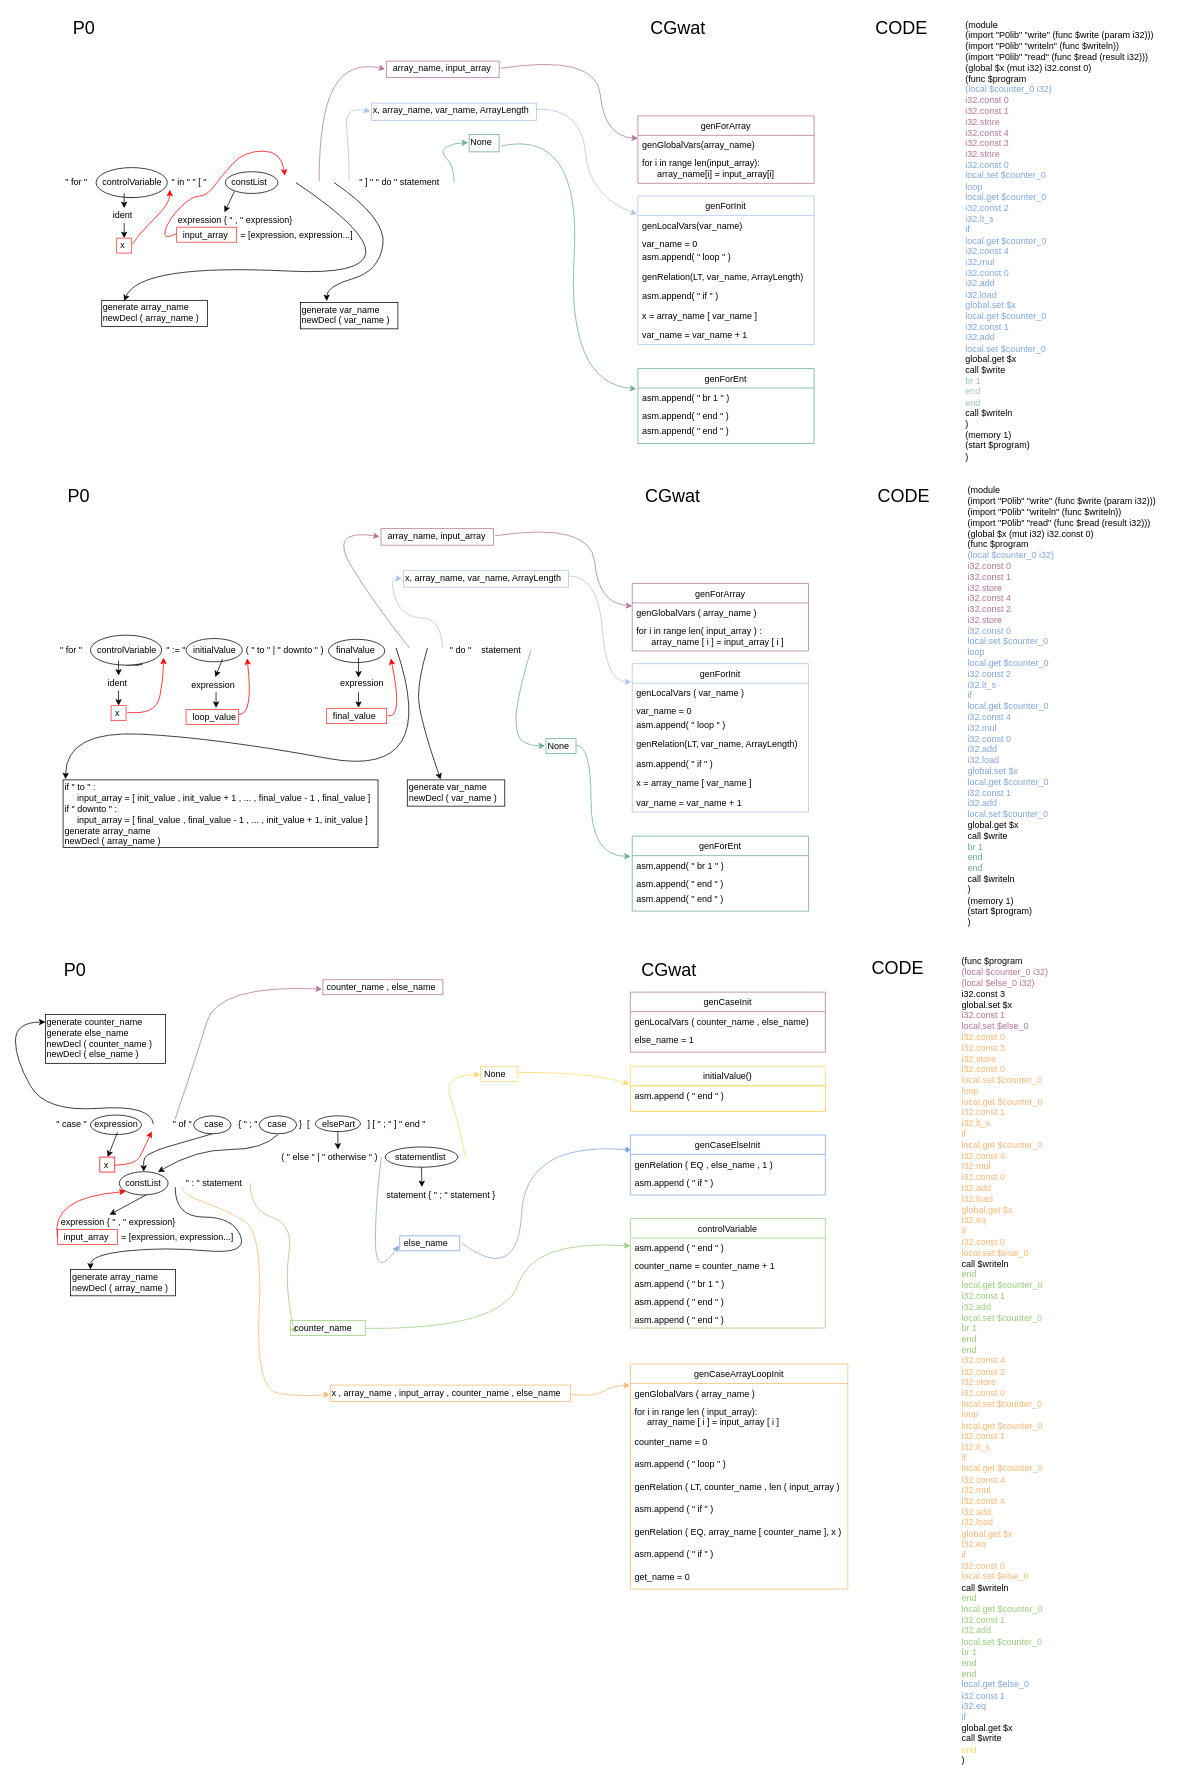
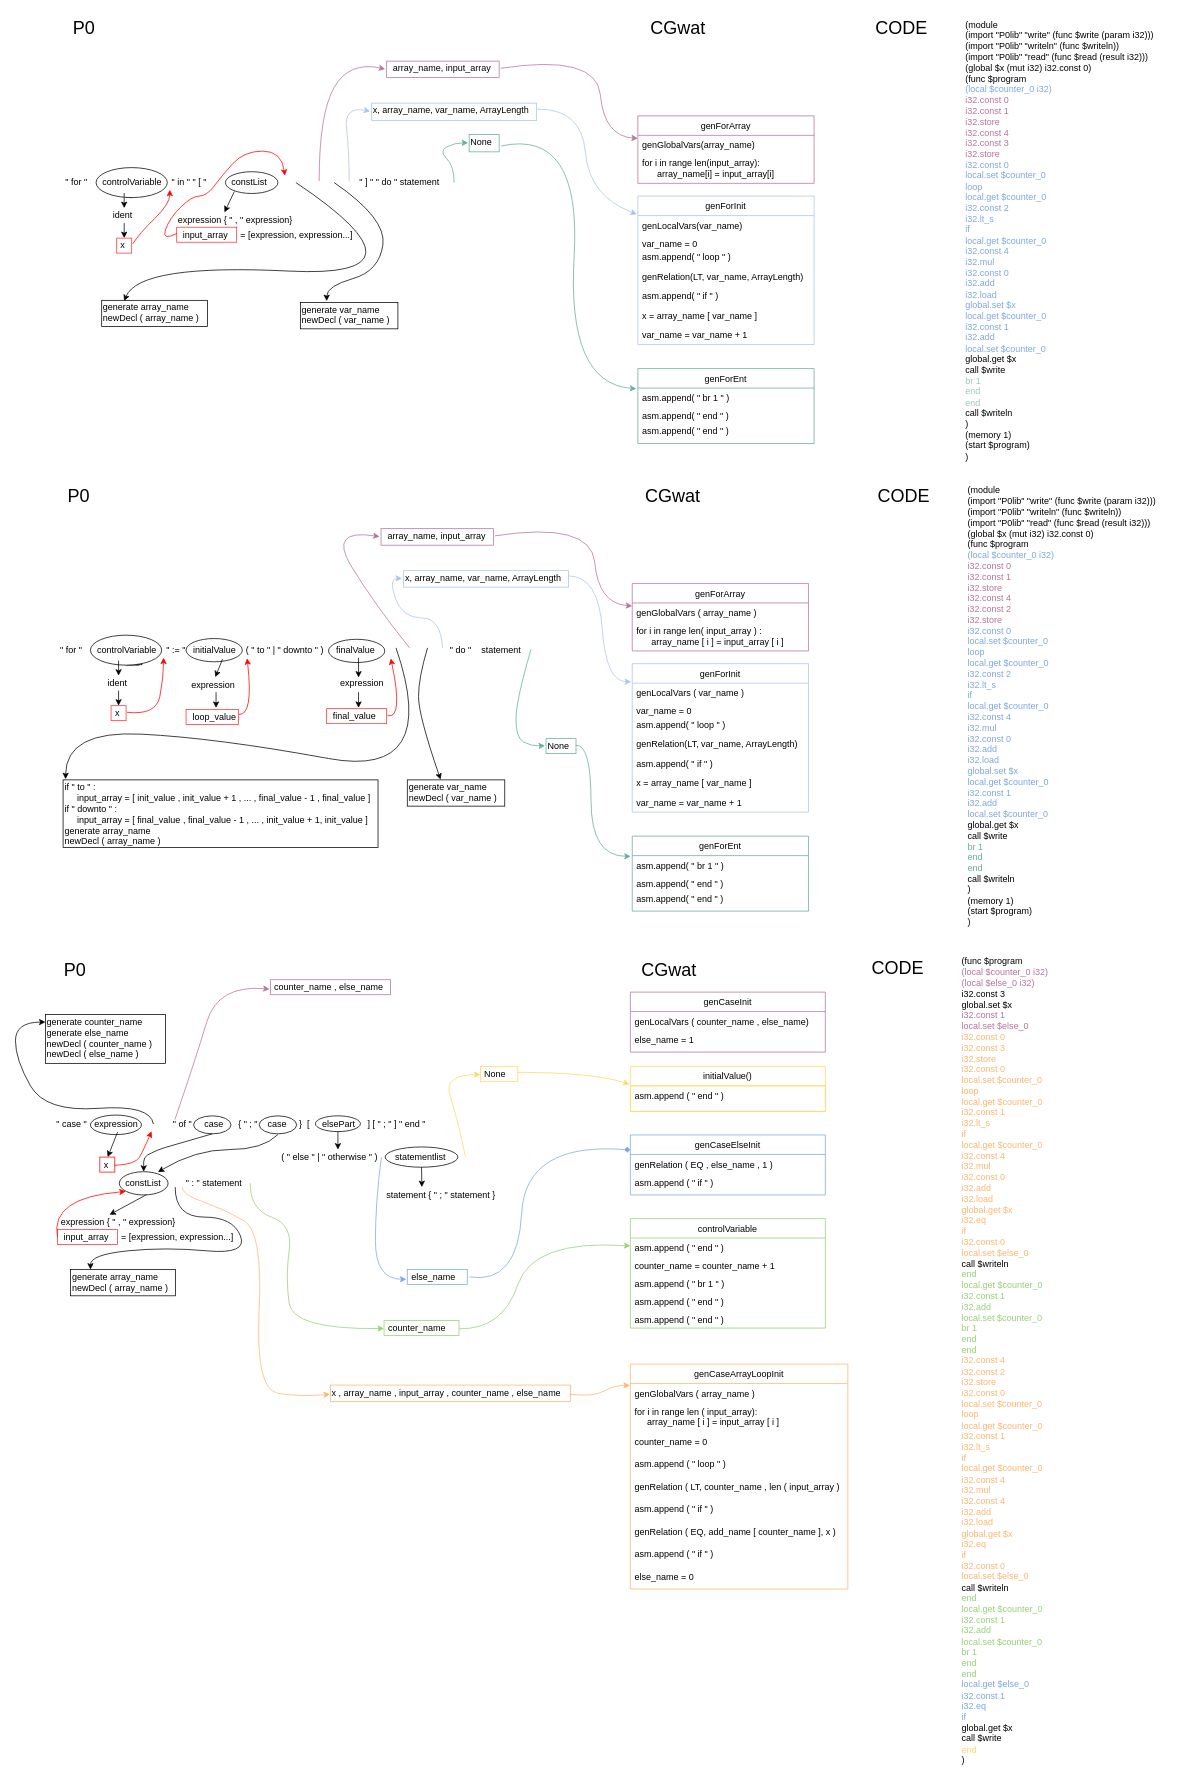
node "counter_name , else_name": moved (383, 987) -> (330, 987)
node "else_name": moved (430, 1244) -> (437, 1277)
node "counter_name": moved (328, 1328) -> (422, 1328)
node "genRelation ( EQ, array_name [ counter_name ], x )": label "genRelation ( EQ, array_name [ counter_name ], x )" -> "genRelation ( EQ, add_name [ counter_name ], x )"
node "get_name = 0": label "get_name = 0" -> "else_name = 0"
